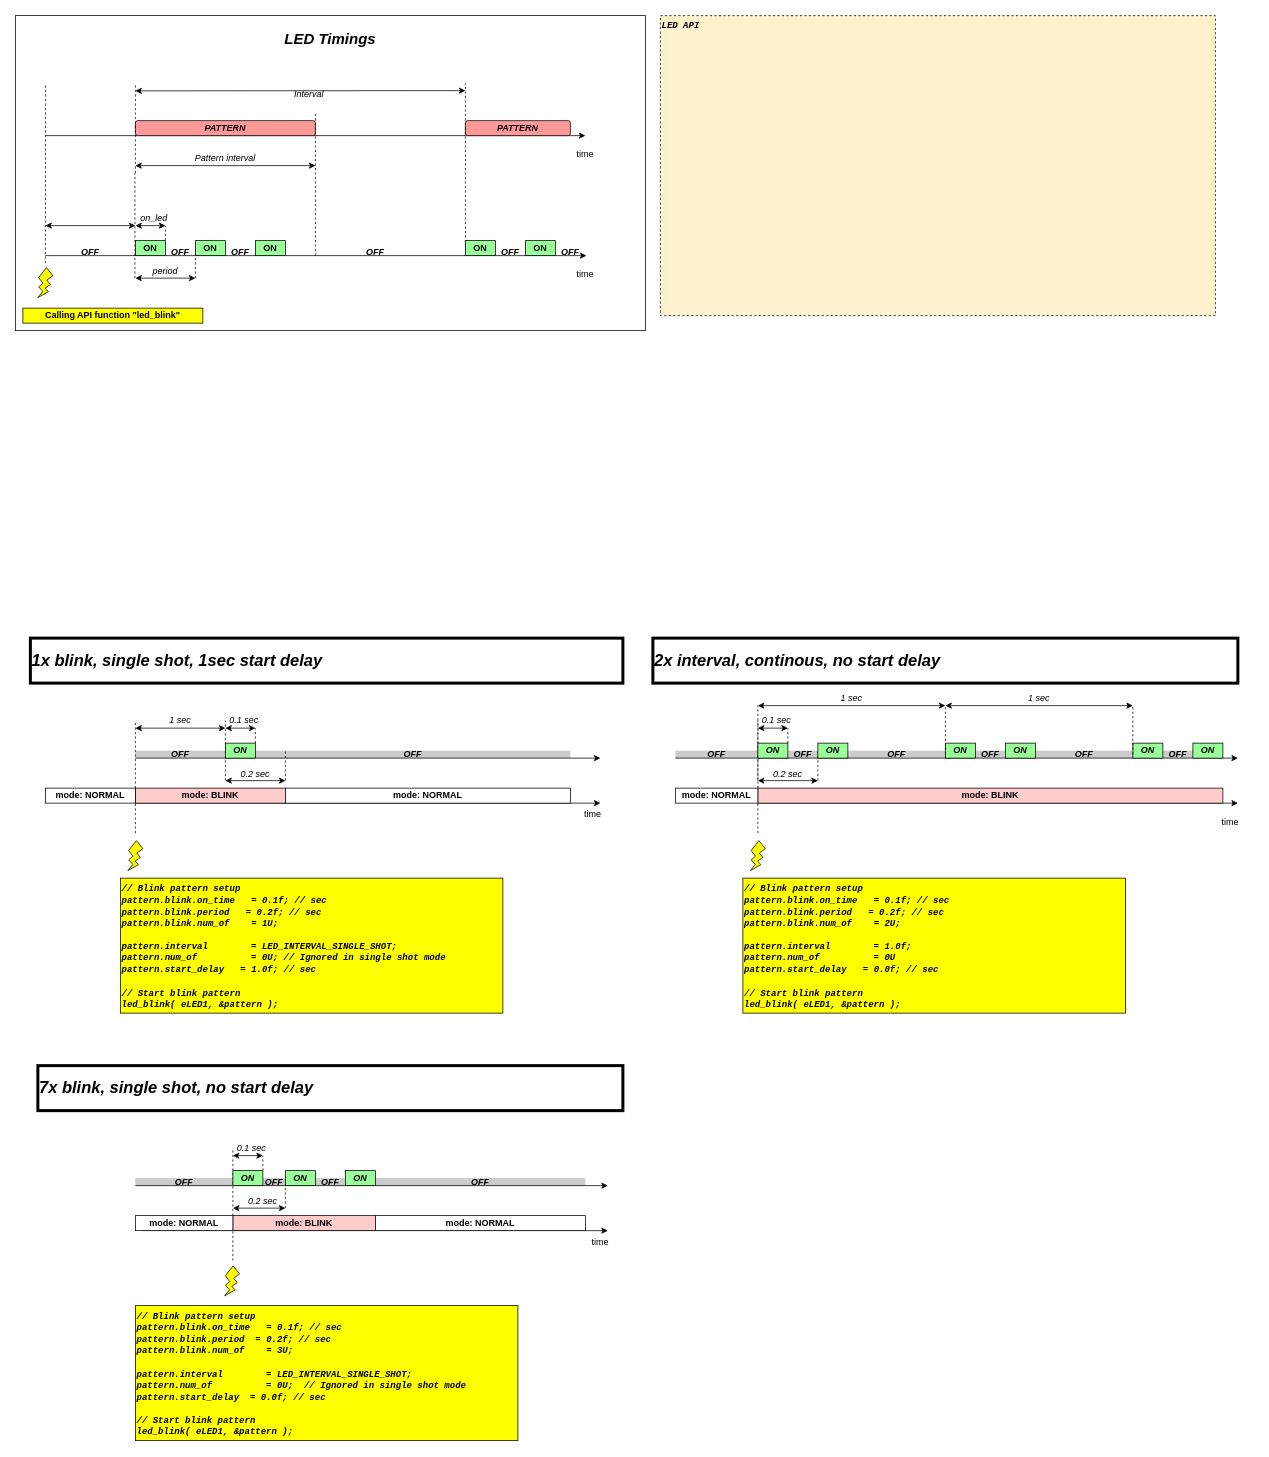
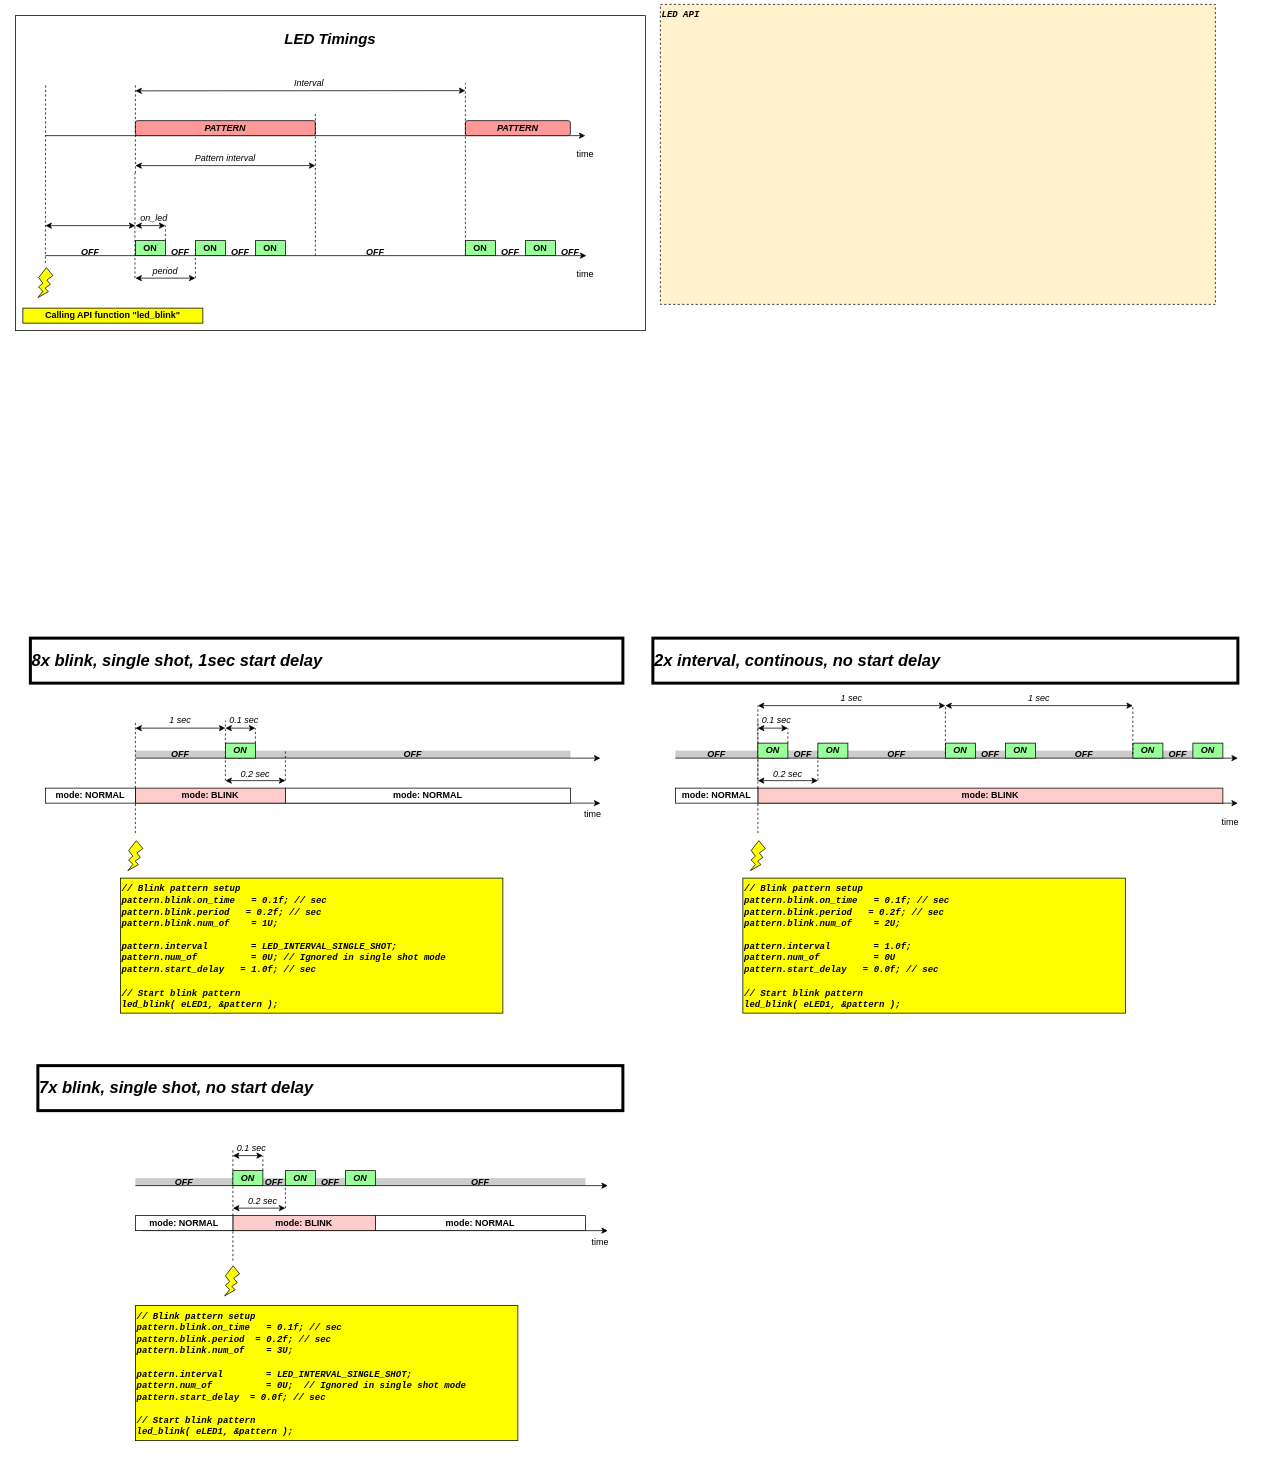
node "Interval": moved (308, 94) -> (308, 83)
node "LED API": moved (938, 165) -> (938, 154)
node "1x blink, single shot, 1sec start delay": label "1x blink, single shot, 1sec start delay" -> "8x blink, single shot, 1sec start delay"
